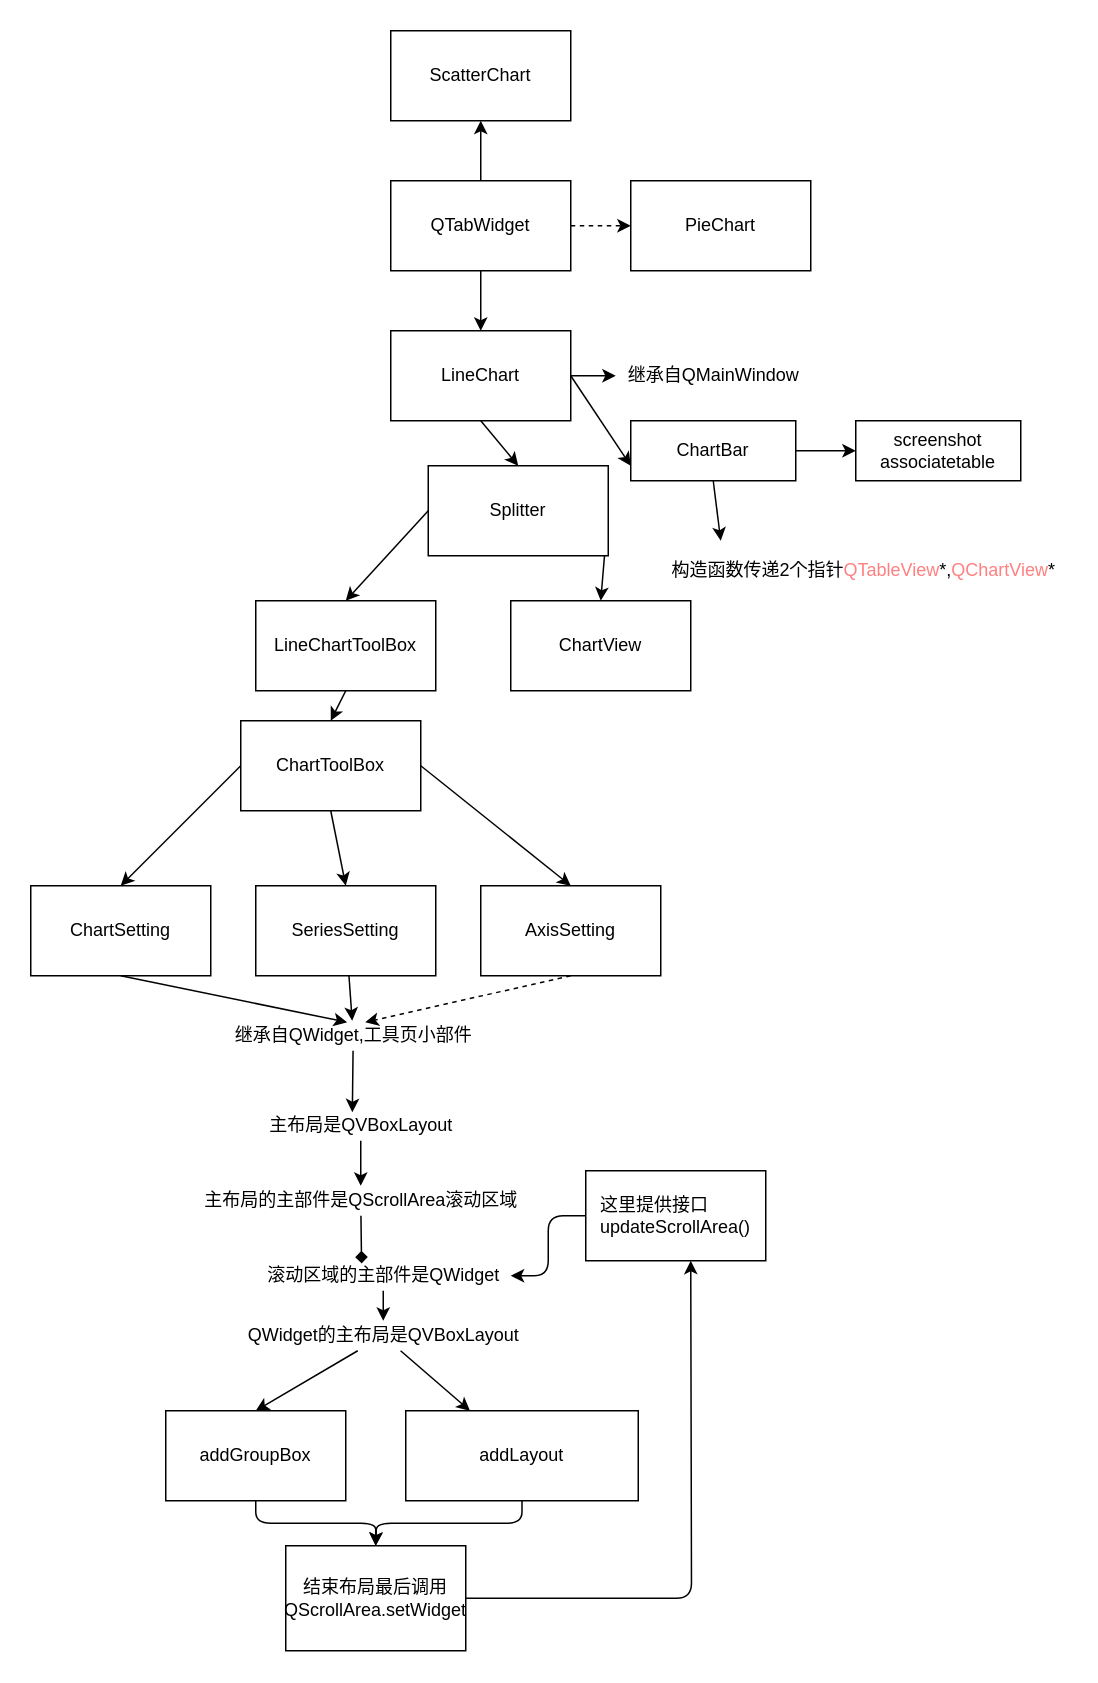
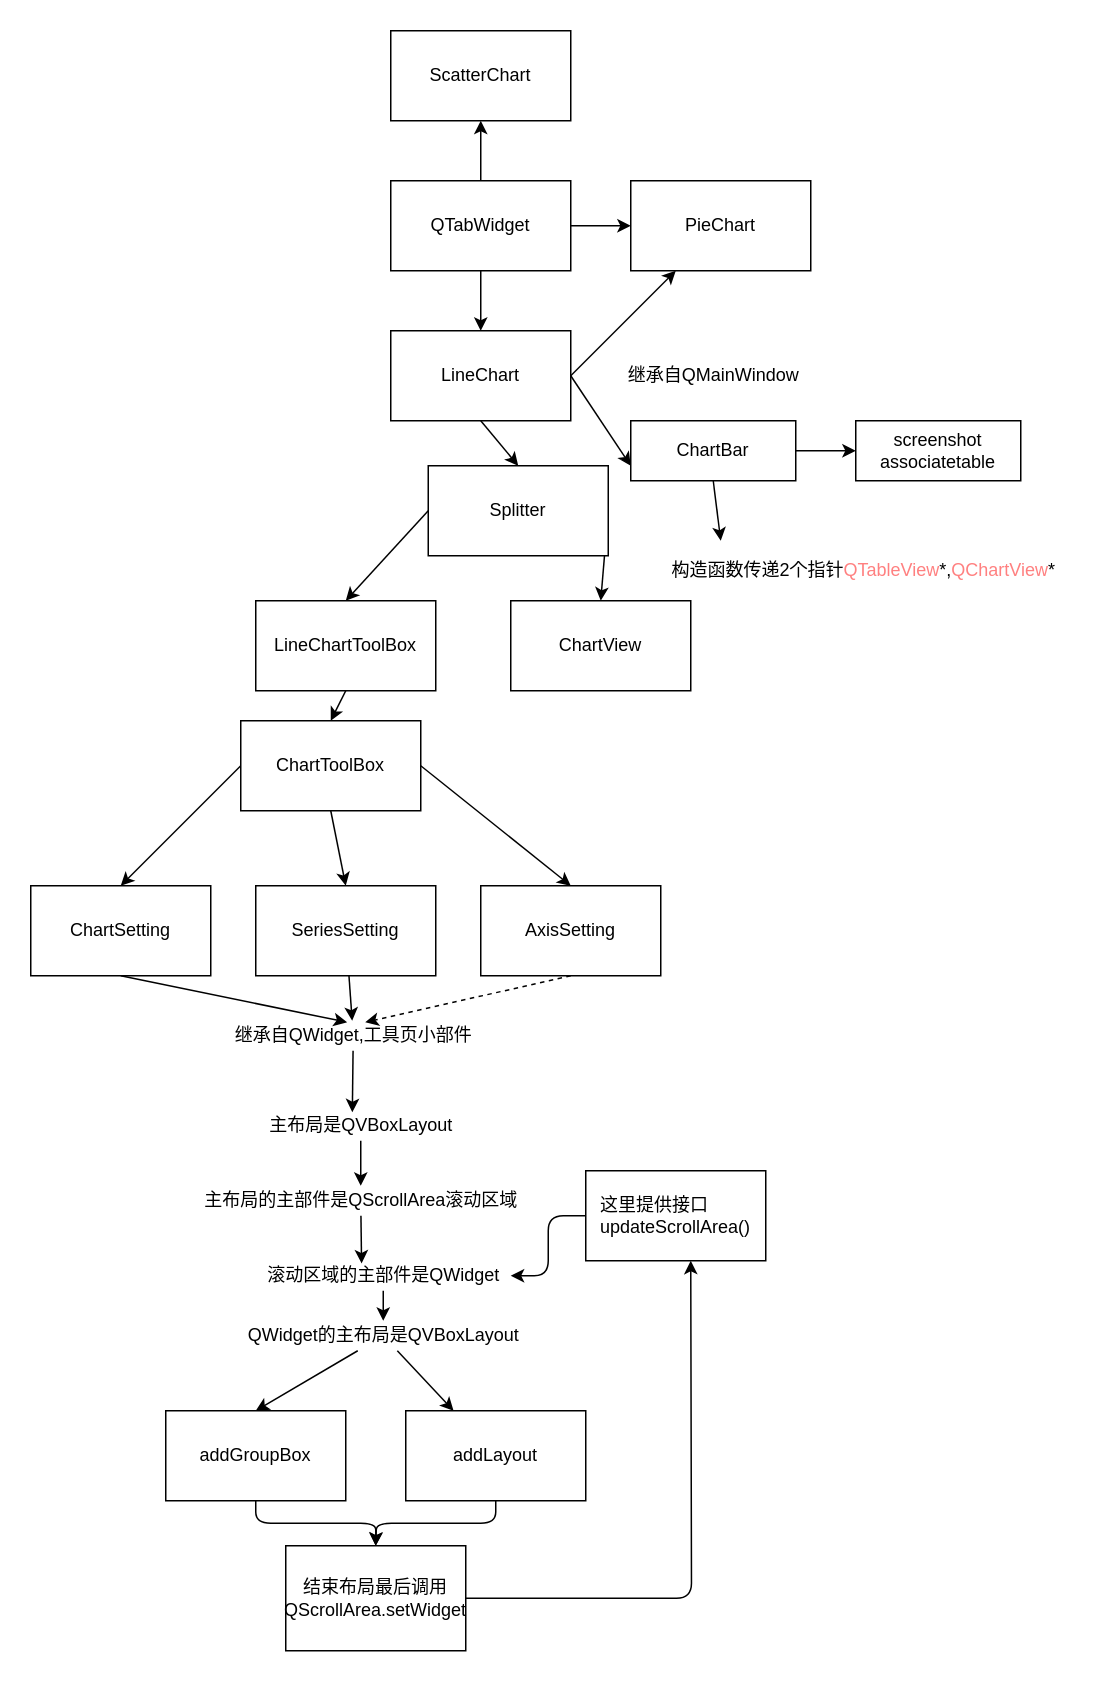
edge "QTabWidget" -> "PieChart": style dashed -> solid
edge "LineChart" -> "继承自QMainWindow": now "LineChart" -> "PieChart"
edge "主布局的主部件是QScrollArea滚动区域" -> "滚动区域的主部件是QWidget": arrowhead diamond -> classic
node "addLayout": size 233x90 -> 180x90
